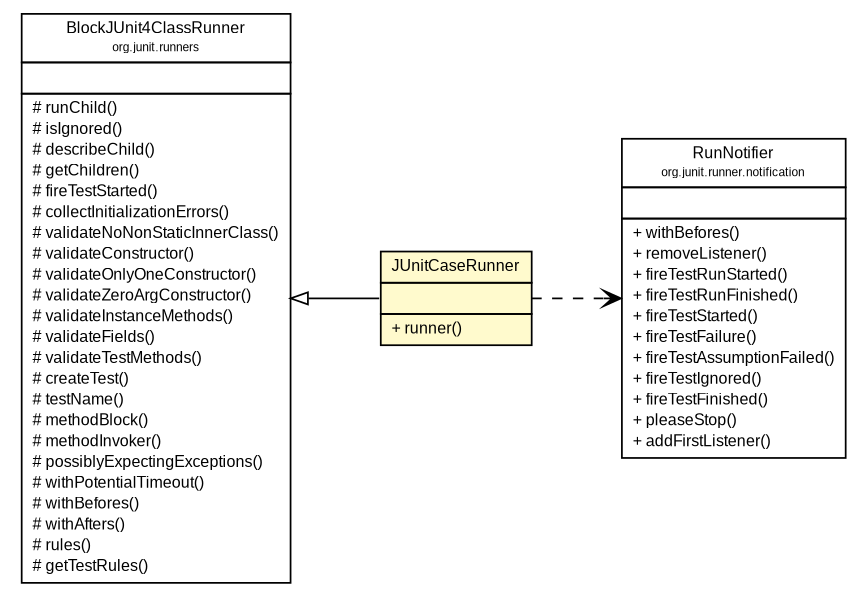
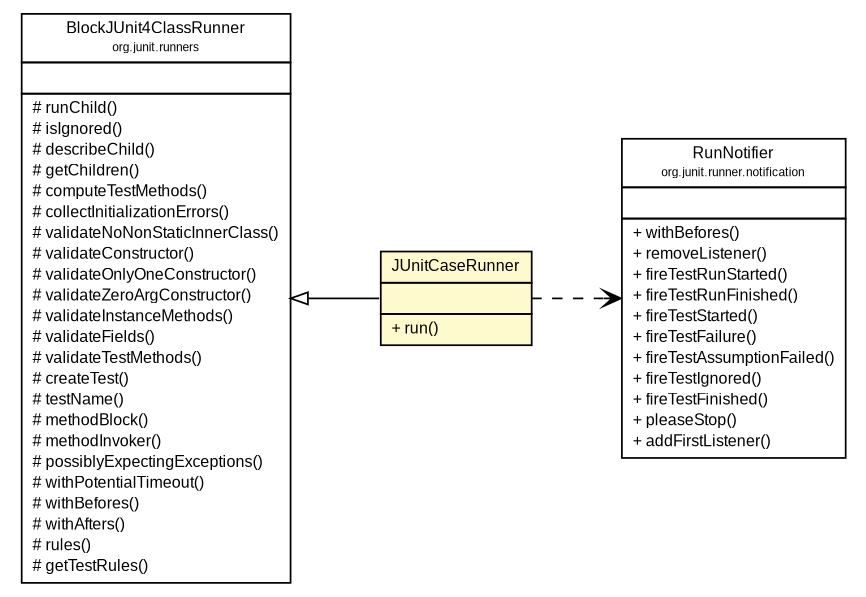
node "BlockJUnit4ClassRunner": text "# fireTestStarted()" -> "# computeTestMethods()"
node "JUnitCaseRunner": text "+ runner()" -> "+ run()"
